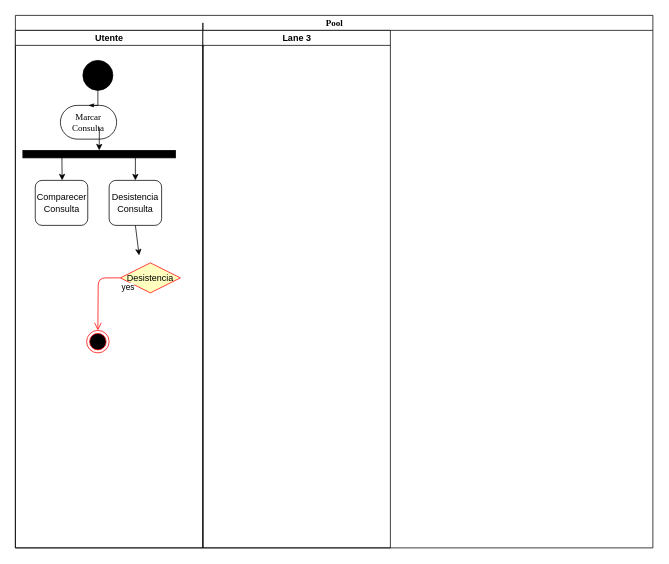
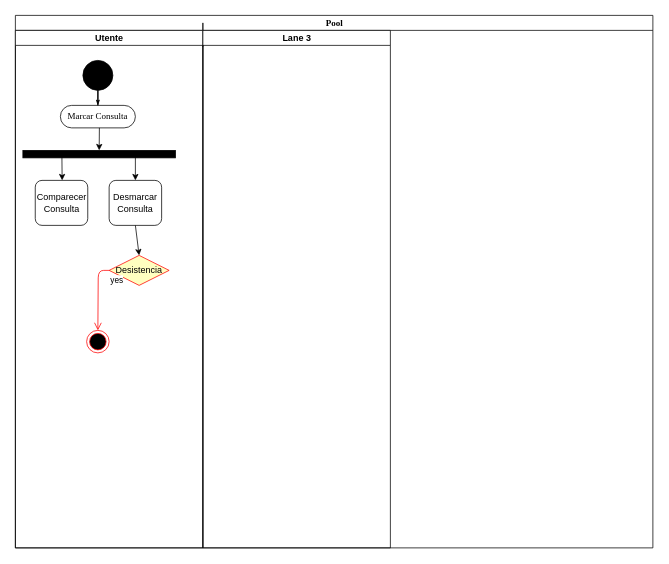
node "Marcar Consulta": size 56x34 -> 75x23
node "Desistencia Consulta": label "Desistencia Consulta" -> "Desmarcar Consulta"
node "Desistencia": moved (150, 278) -> (139, 270)
